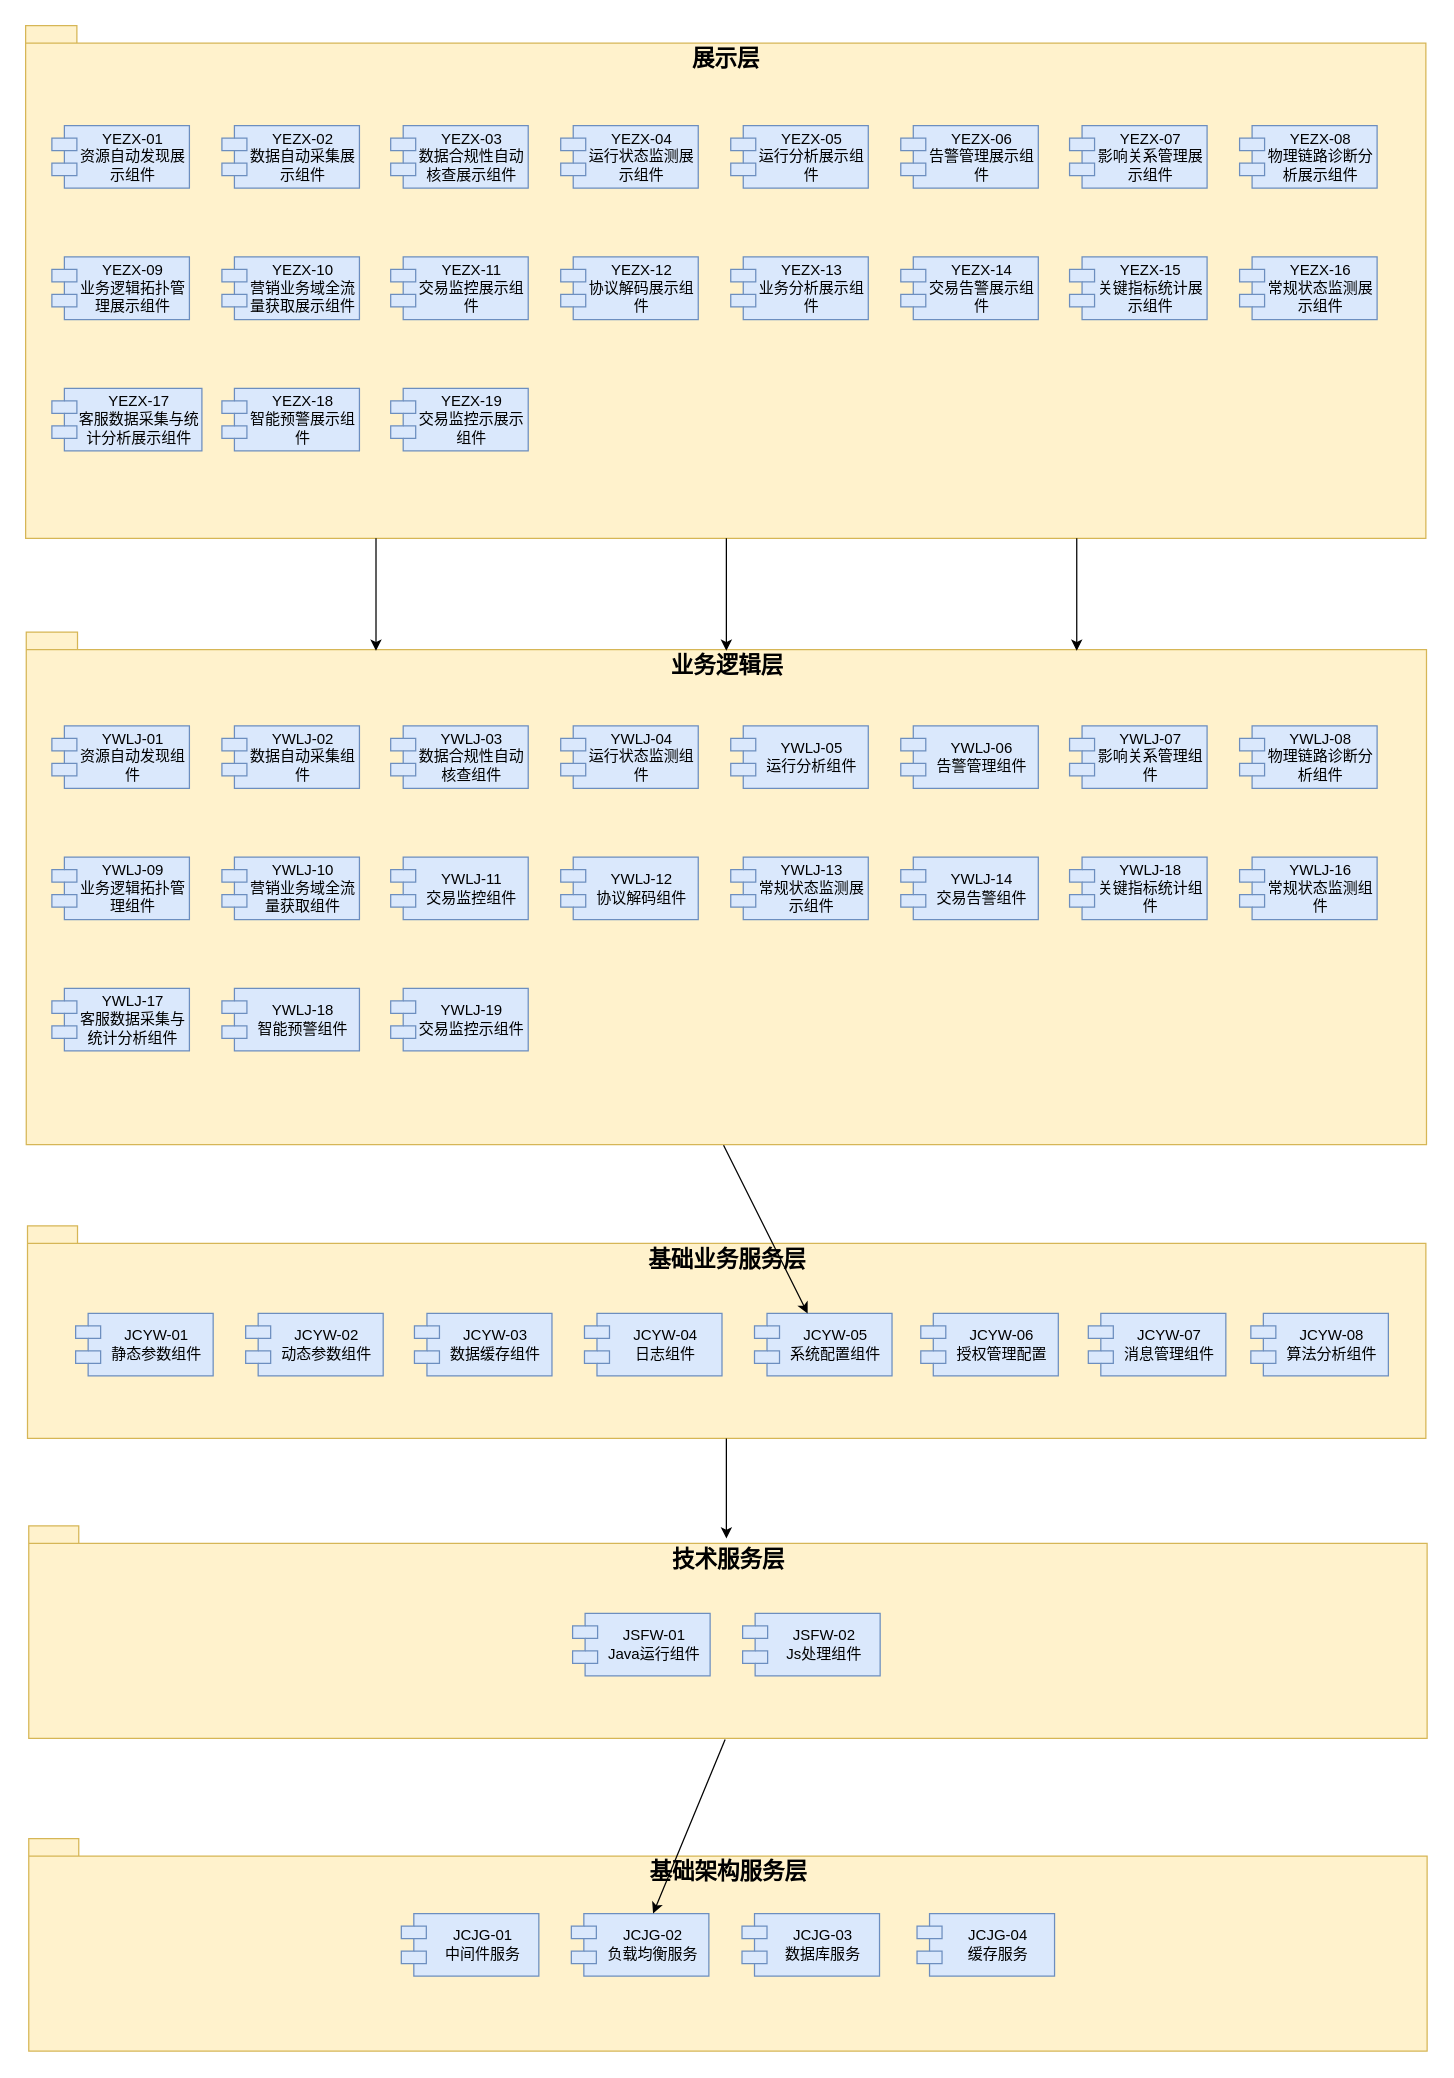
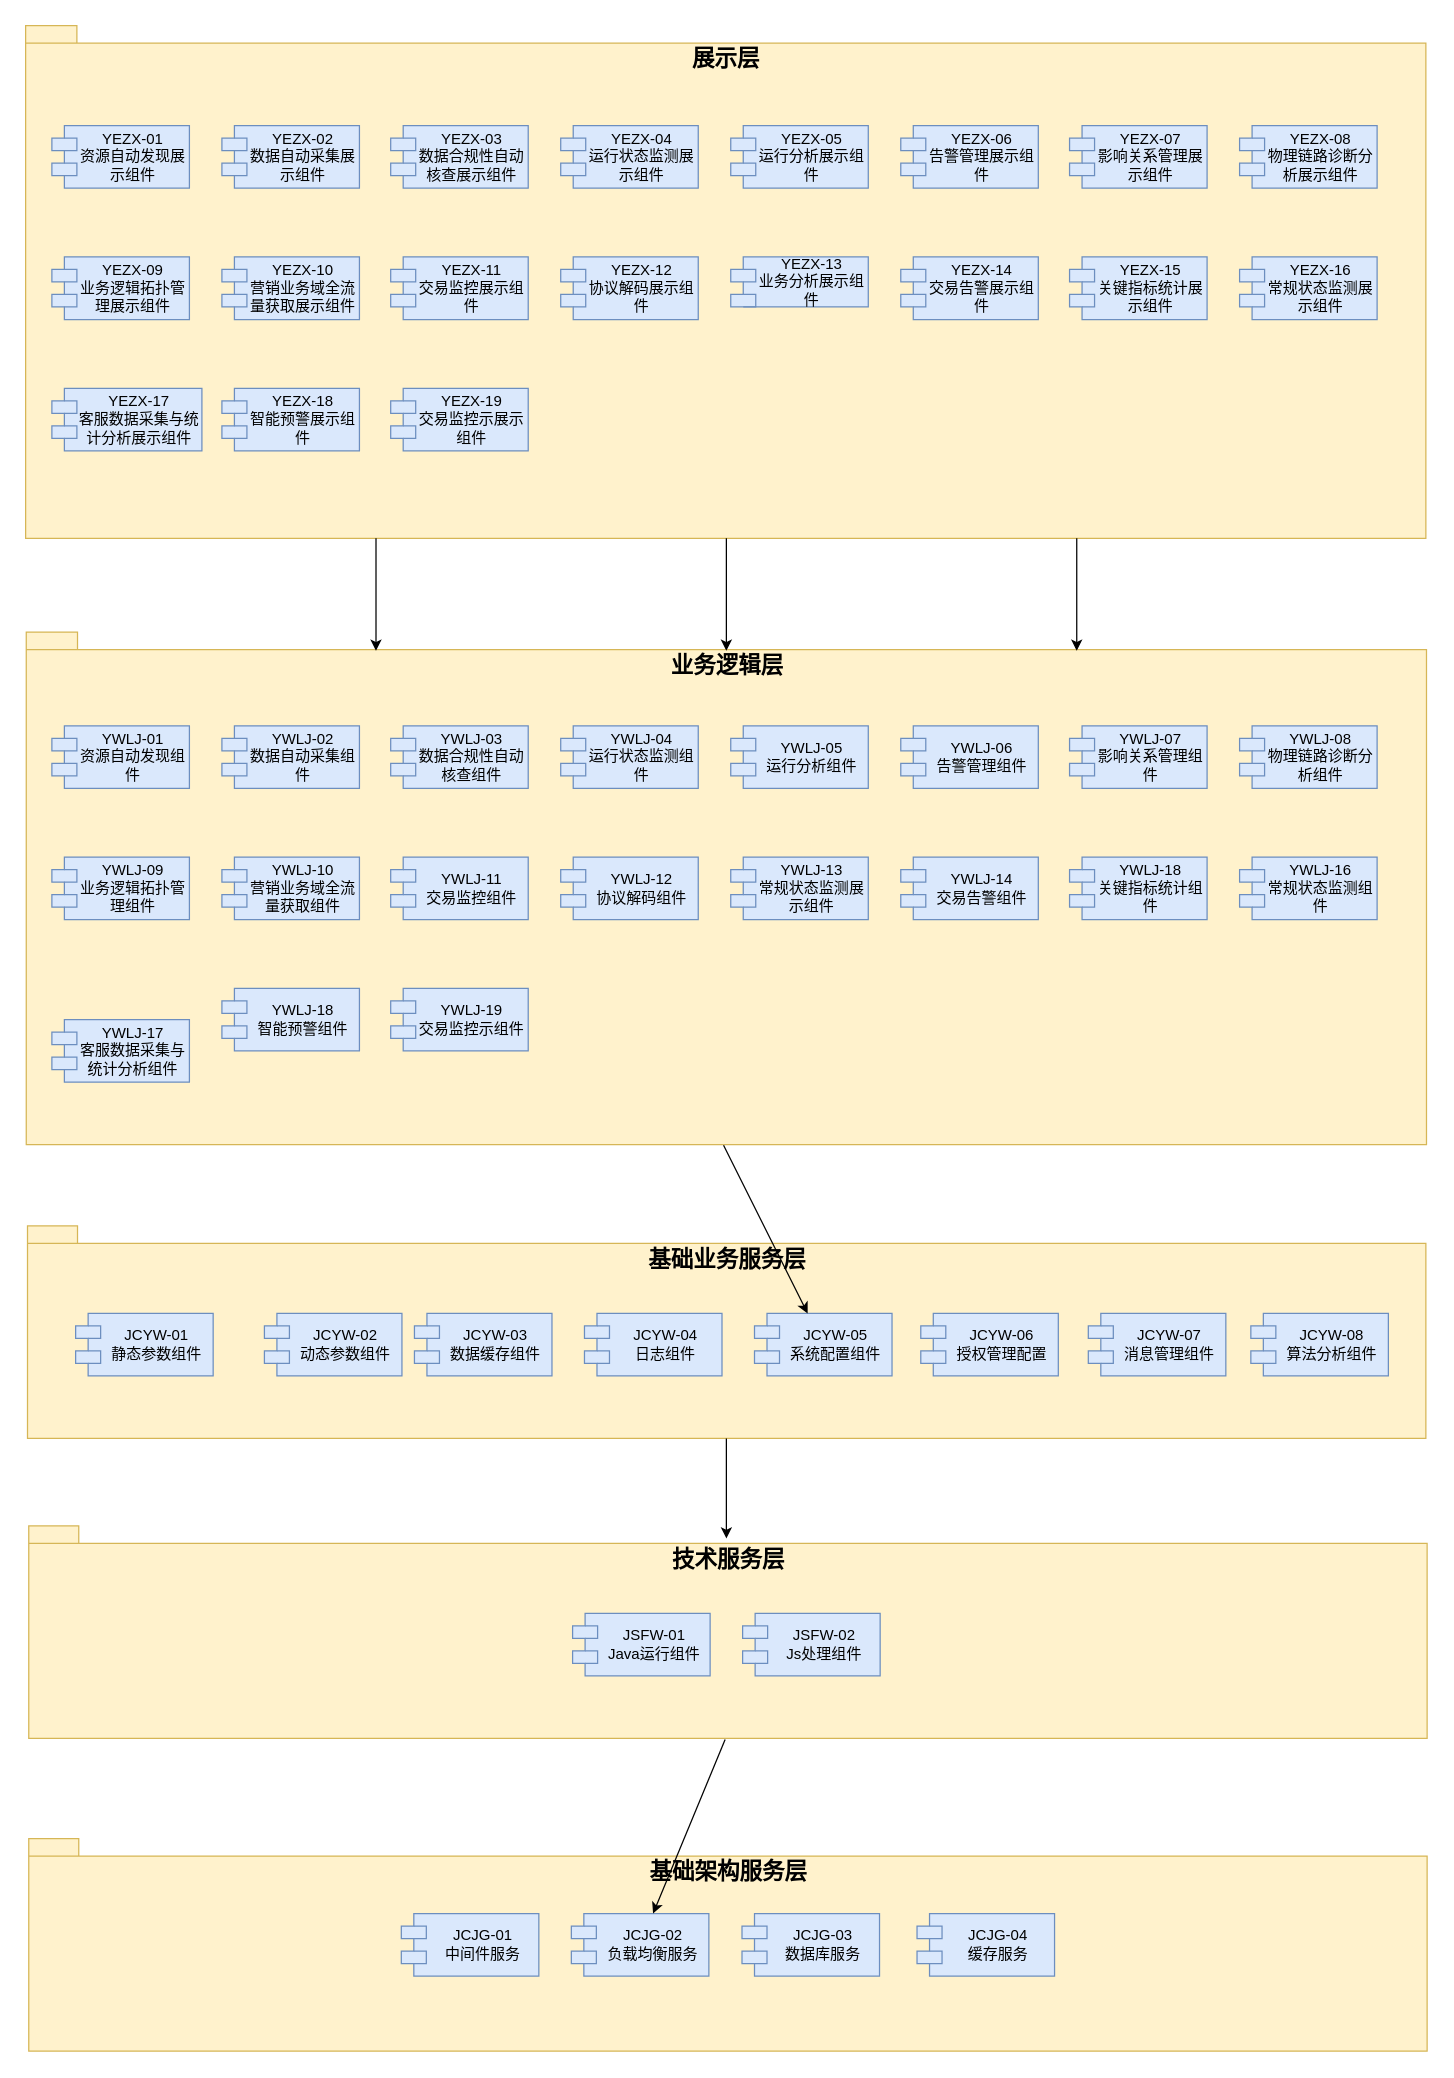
node "YEZX-13 业务分析展示组件": size 138x63 -> 138x50
node "YWLJ-17 客服数据采集与统计分析组件": moved (121, 1019) -> (121, 1051)
node "JCYW-02 动态参数组件": moved (314, 1344) -> (333, 1344)
